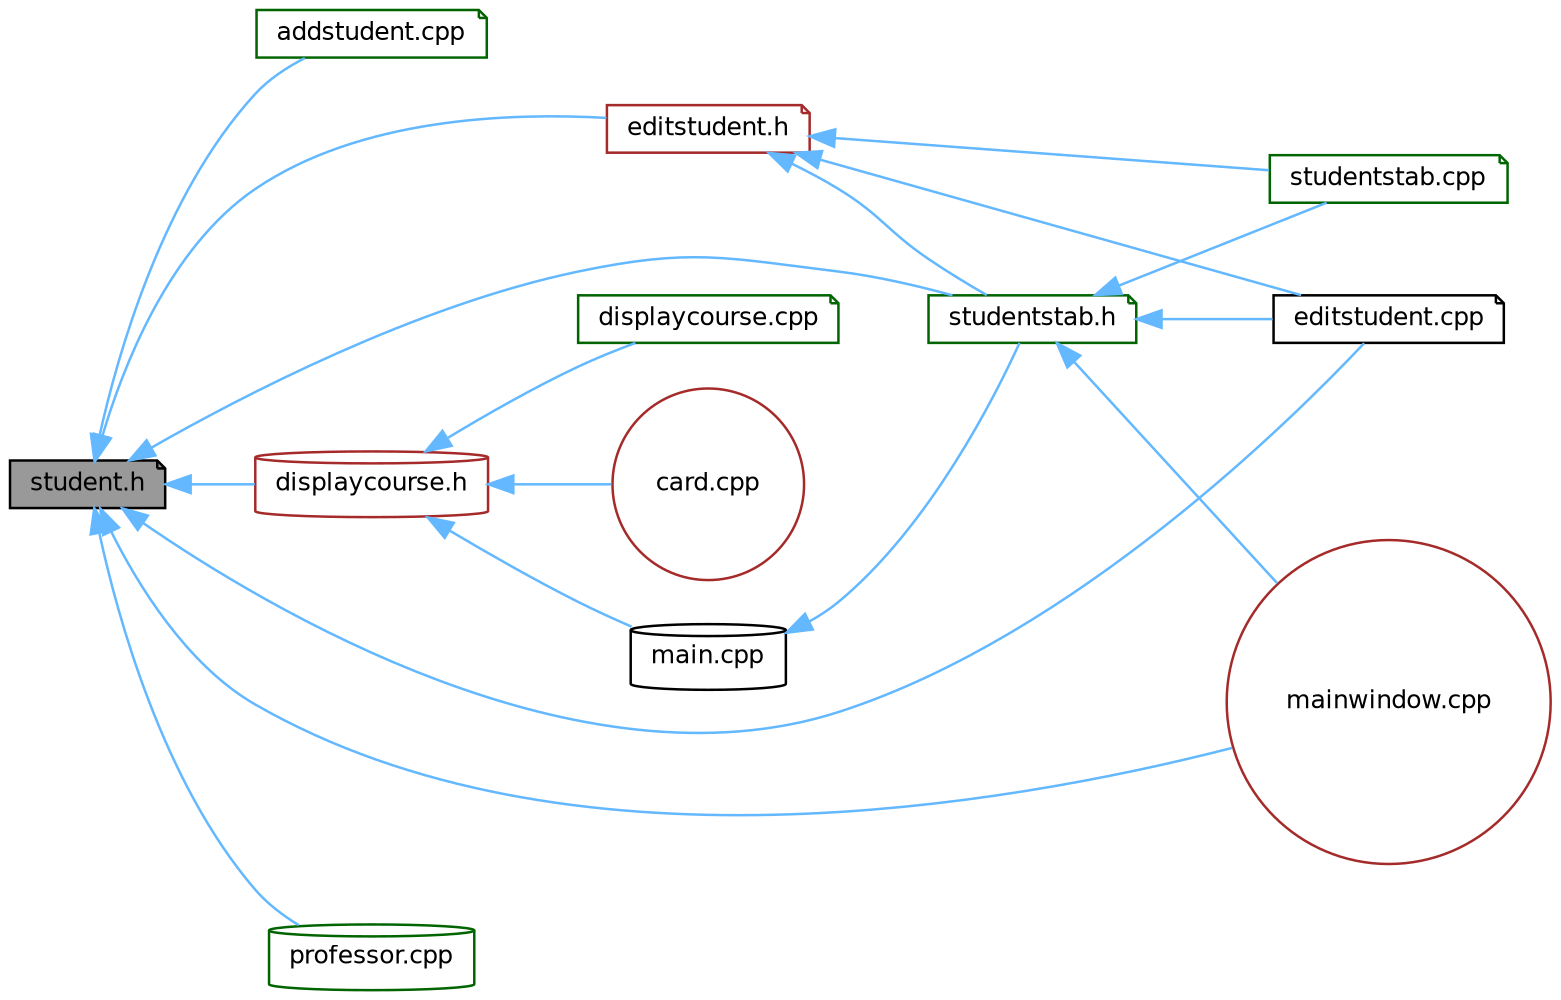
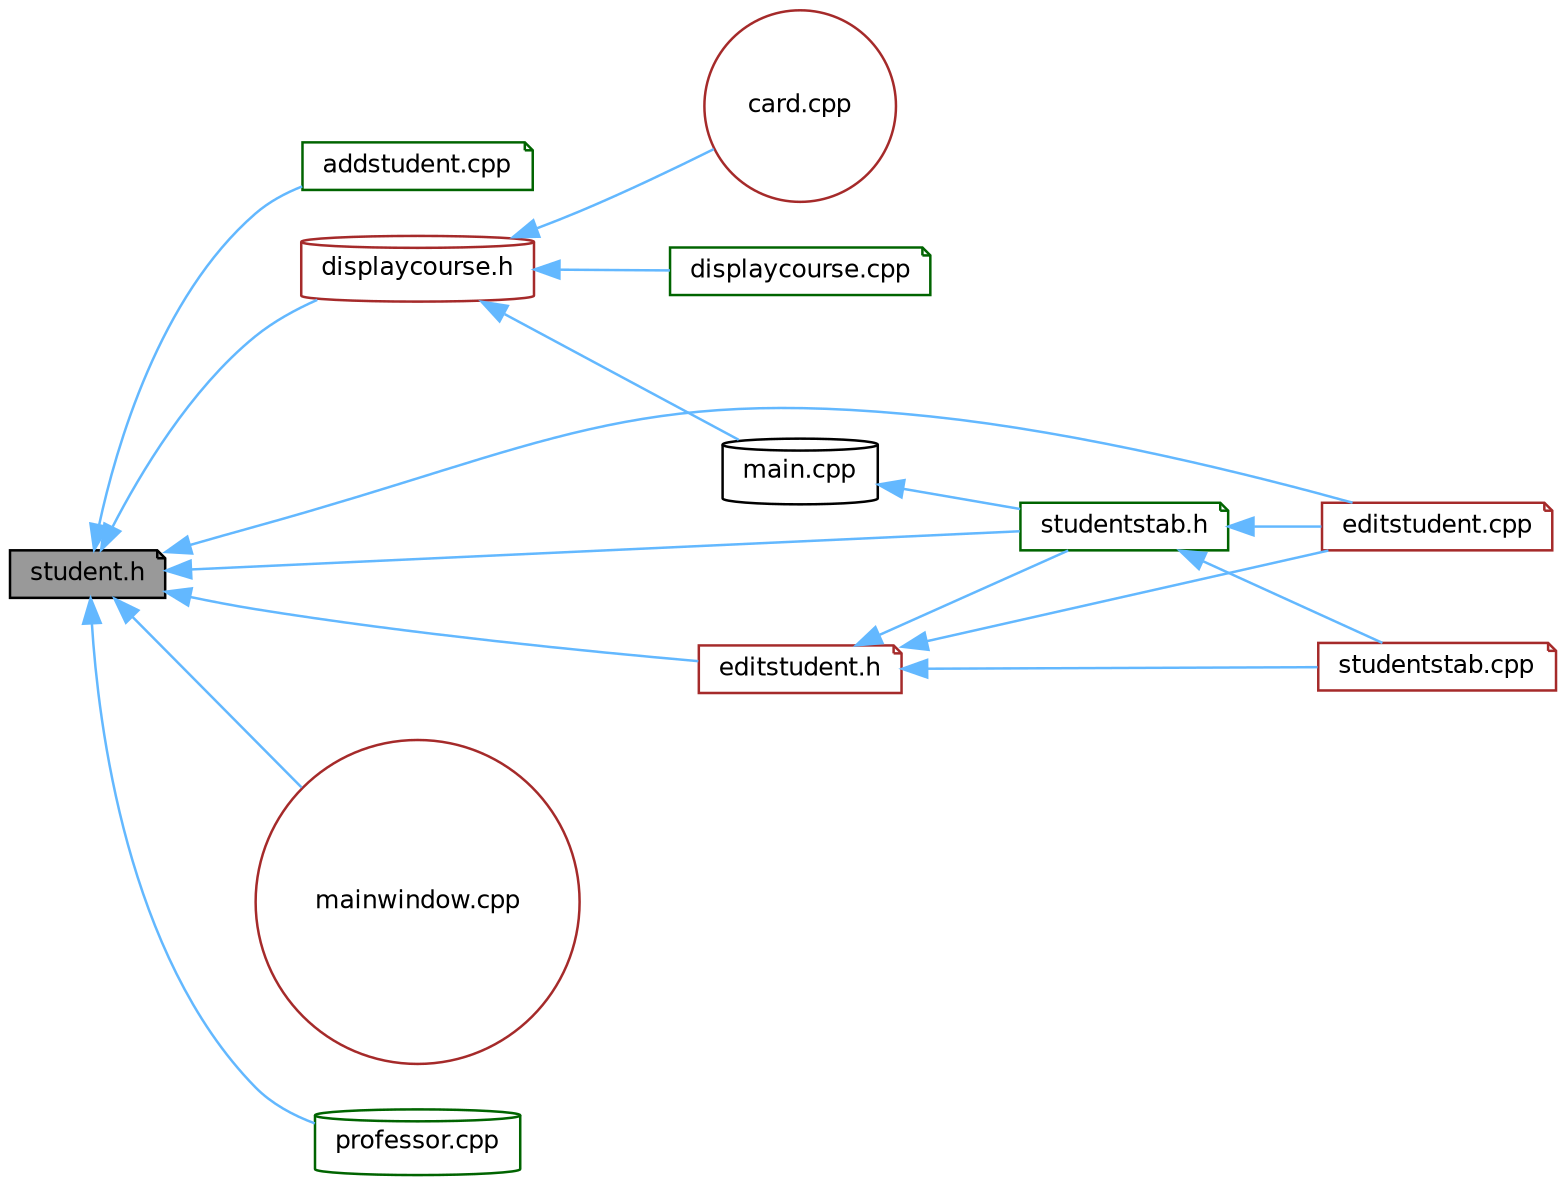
node "studentstab.cpp": color darkgreen -> brown
node "editstudent.cpp": color black -> brown
edge "mainwindow.cpp" -> "studentstab.h": removed
